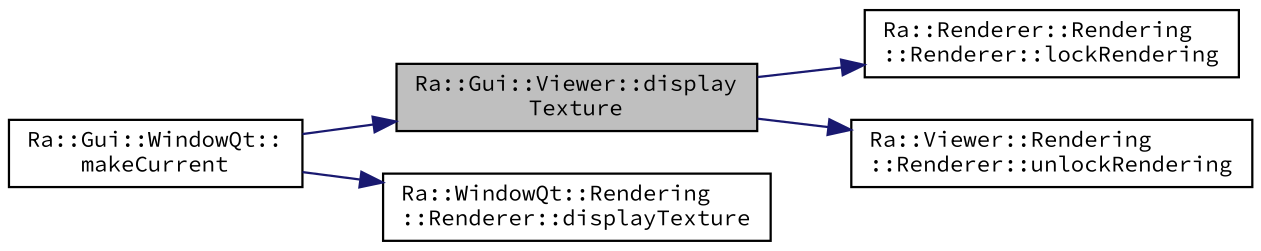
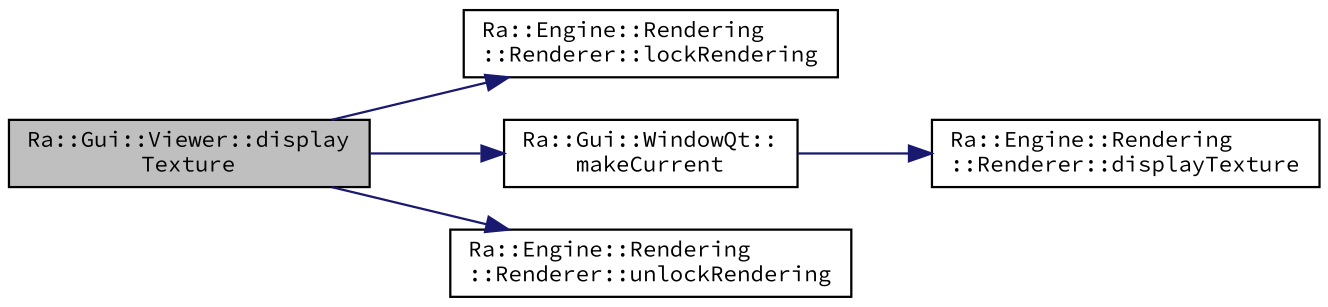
node "Ra::Renderer::Rendering ::Renderer::lockRendering": label "Ra::Renderer::Rendering ::Renderer::lockRendering" -> "Ra::Engine::Rendering ::Renderer::lockRendering"
edge "Ra::Gui::WindowQt:: makeCurrent" -> "Ra::Gui::Viewer::display Texture": reversed
node "Ra::Viewer::Rendering ::Renderer::unlockRendering": label "Ra::Viewer::Rendering ::Renderer::unlockRendering" -> "Ra::Engine::Rendering ::Renderer::unlockRendering"
node "Ra::WindowQt::Rendering ::Renderer::displayTexture": label "Ra::WindowQt::Rendering ::Renderer::displayTexture" -> "Ra::Engine::Rendering ::Renderer::displayTexture"
